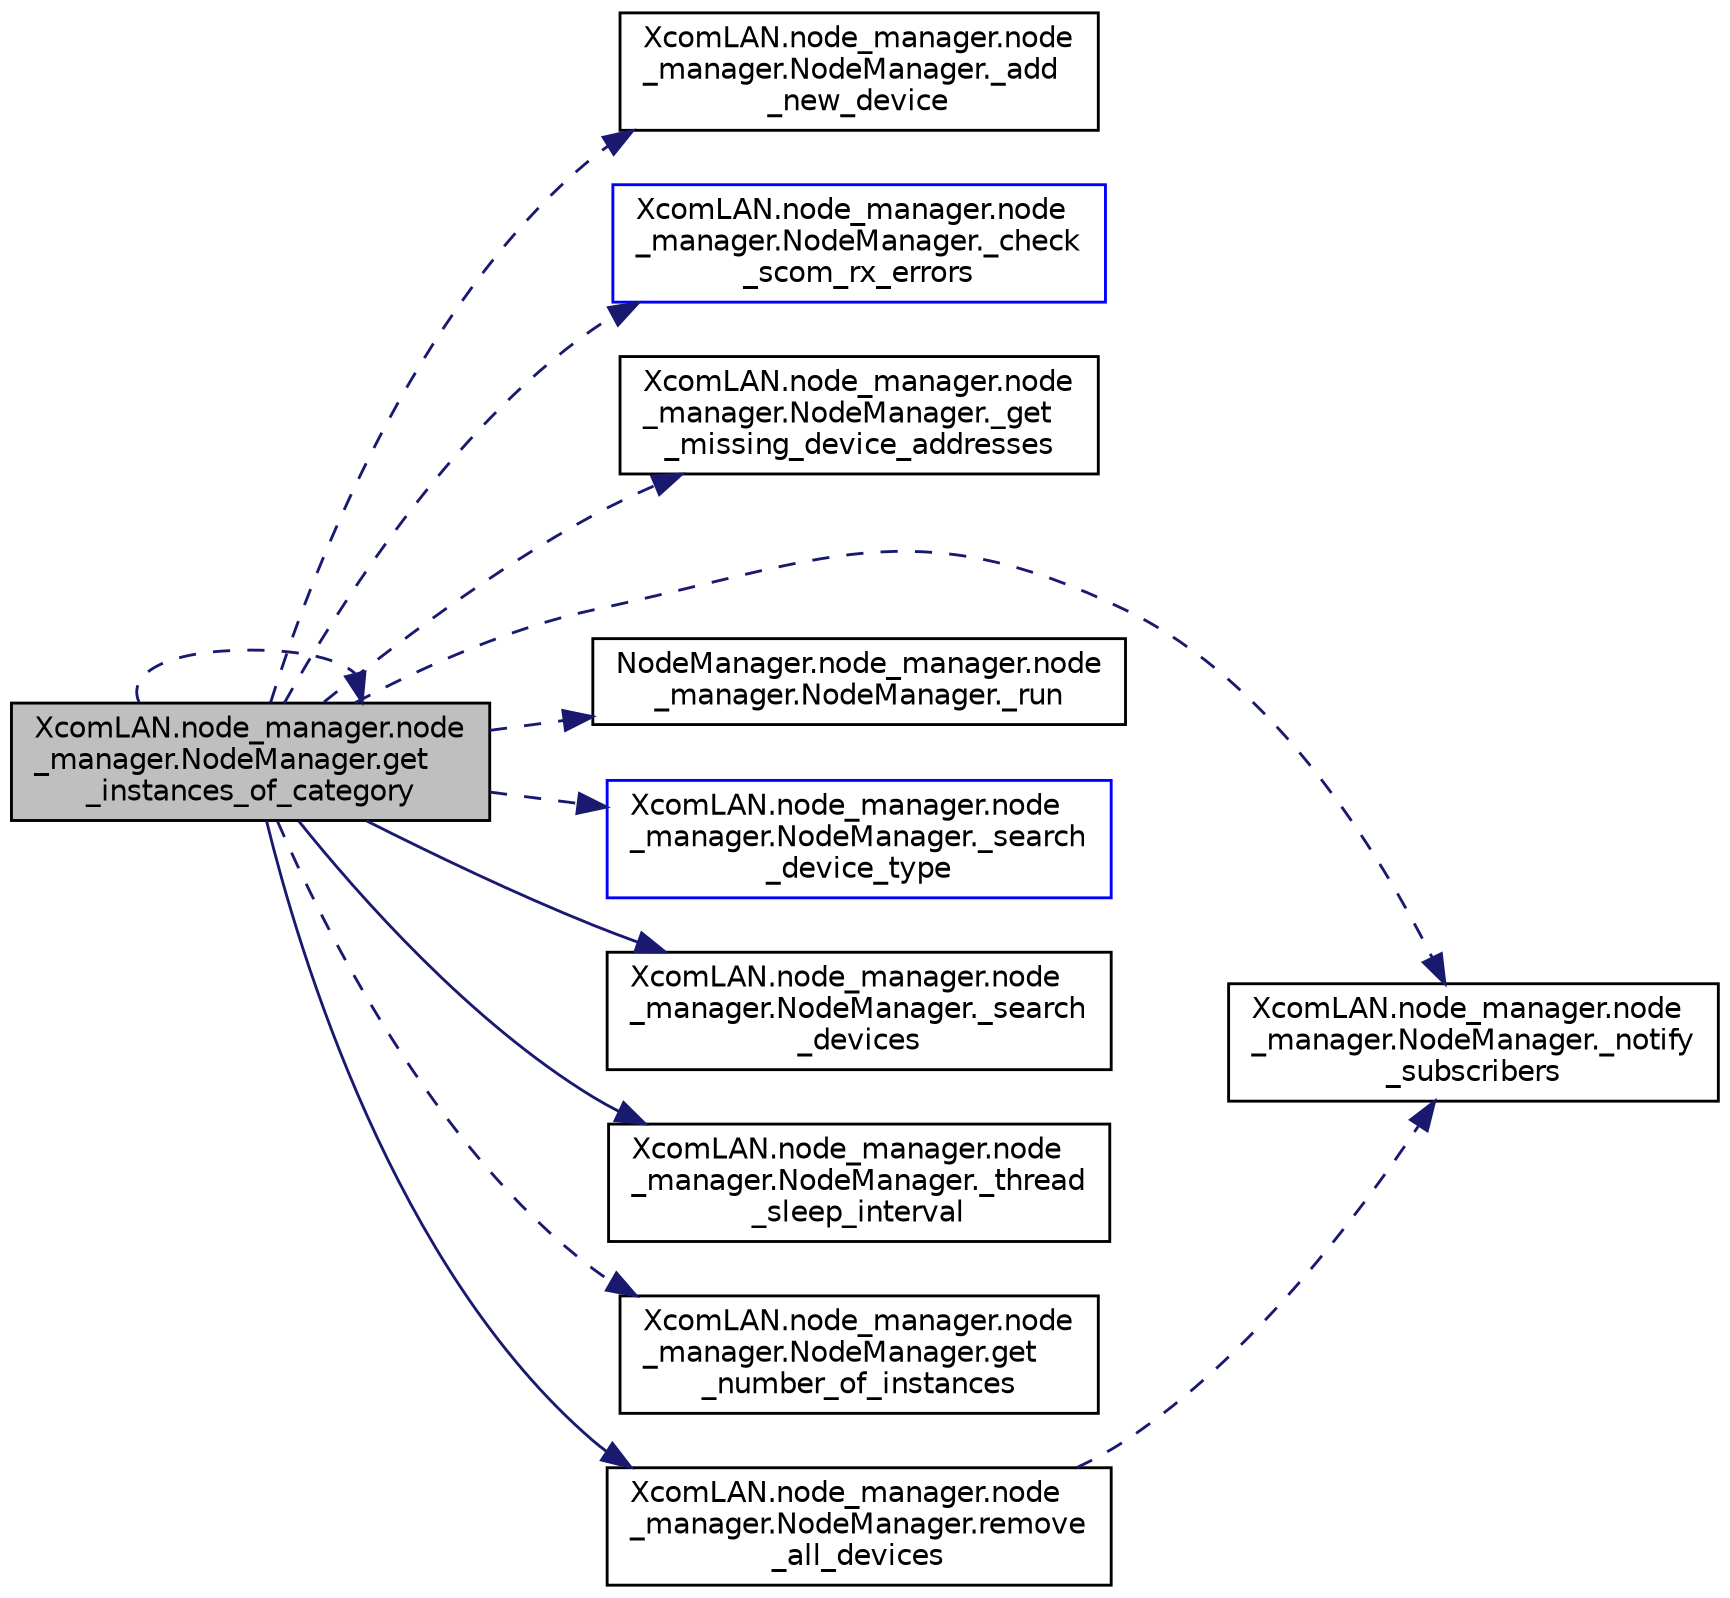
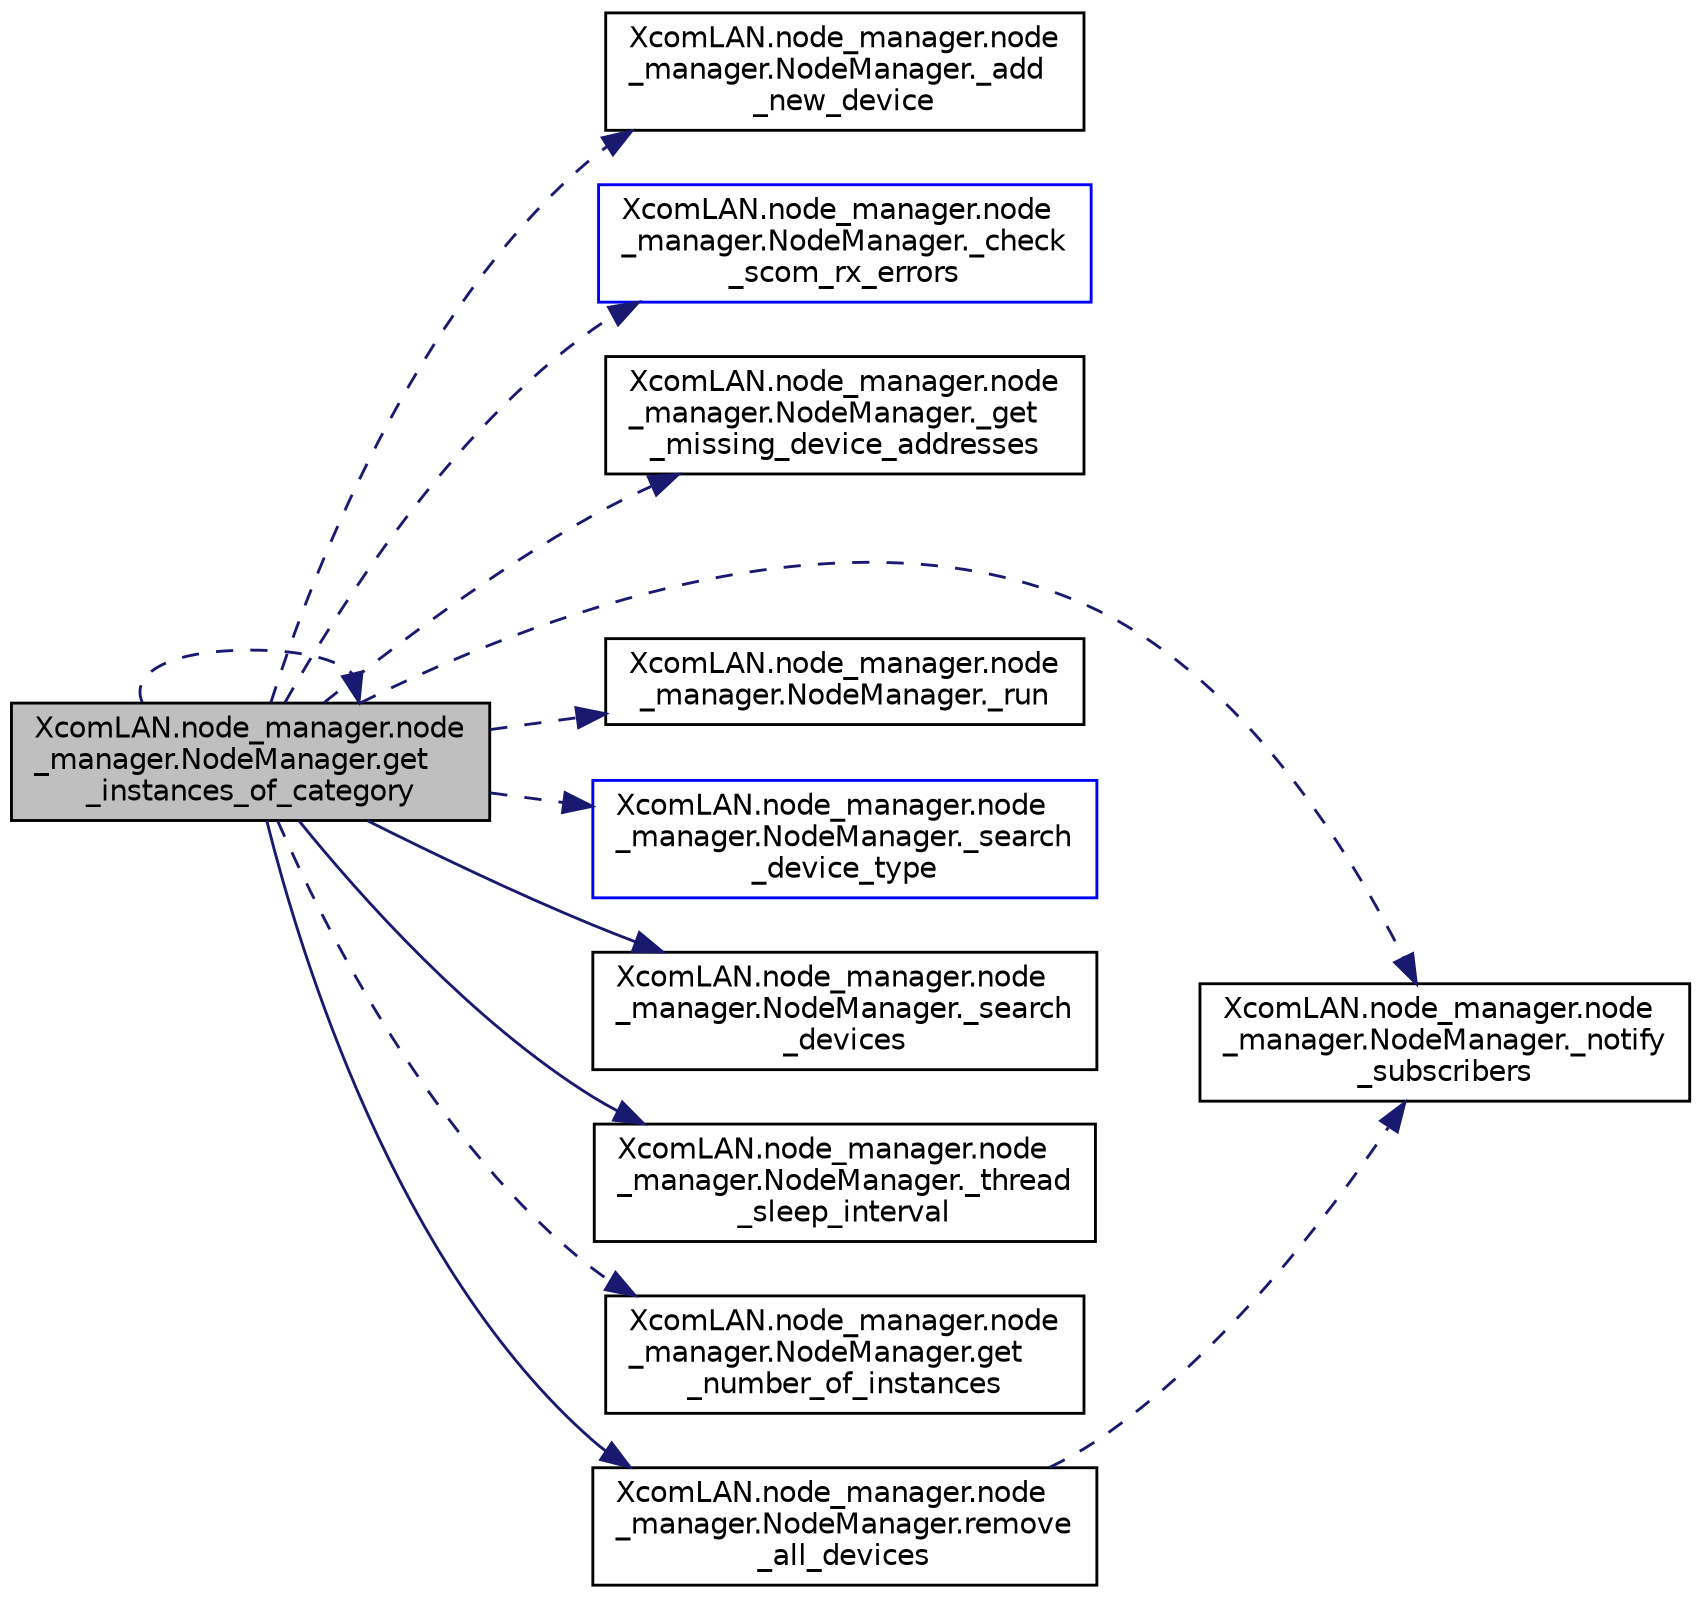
node "NodeManager.node_manager.node _manager.NodeManager._run": label "NodeManager.node_manager.node _manager.NodeManager._run" -> "XcomLAN.node_manager.node _manager.NodeManager._run"
